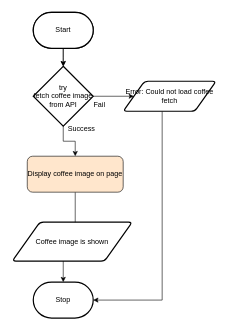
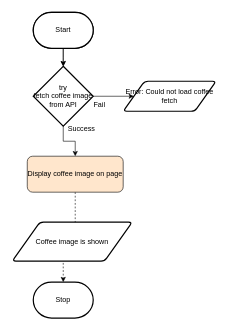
edge "Display coffee image on page" -> "Stop": style solid -> dashed
edge "Error: Could not load coffee fetch" -> "Stop": removed
